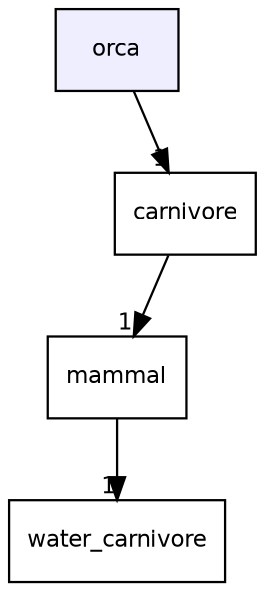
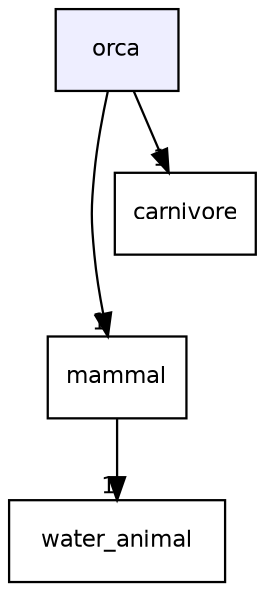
edge "carnivore" -> "mammal": now "orca" -> "mammal"
node "water_carnivore": label "water_carnivore" -> "water_animal"
